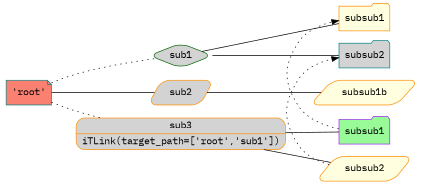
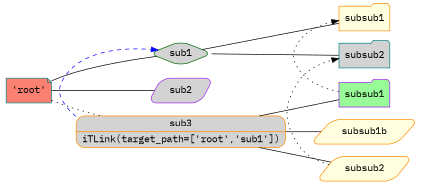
edge "sub3" -> "sub1": added
edge "sub1" -- "'root'": style dotted -> solid
node "sub2": color darkorange -> purple
edge "sub2" -- "subsub1b": now "sub3" -- "subsub1b"
